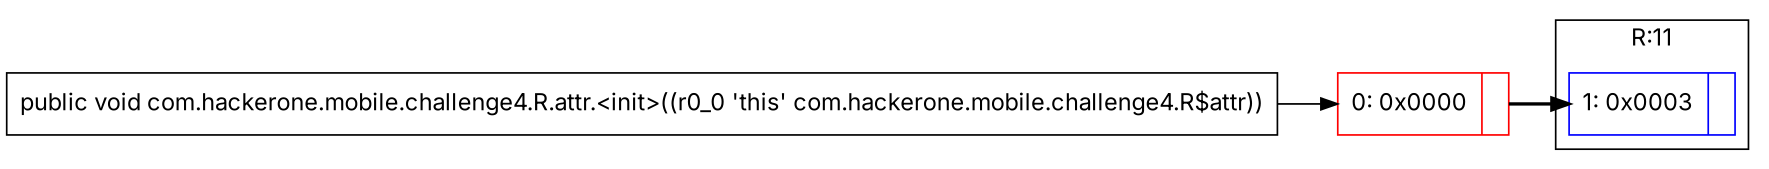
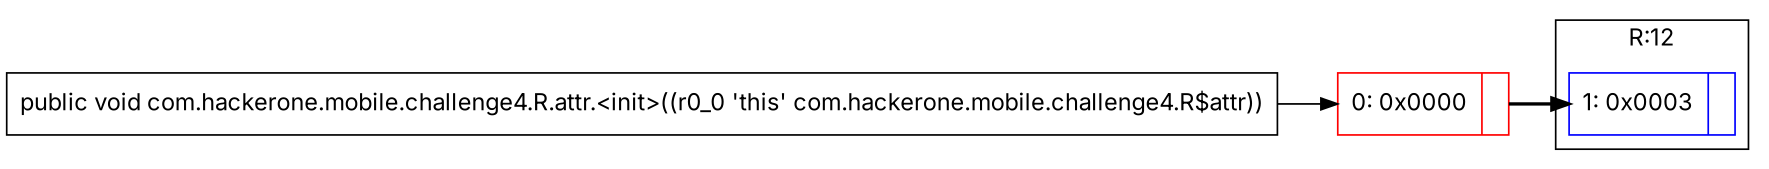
cluster "R:11": label "R:11" -> "R:12"
